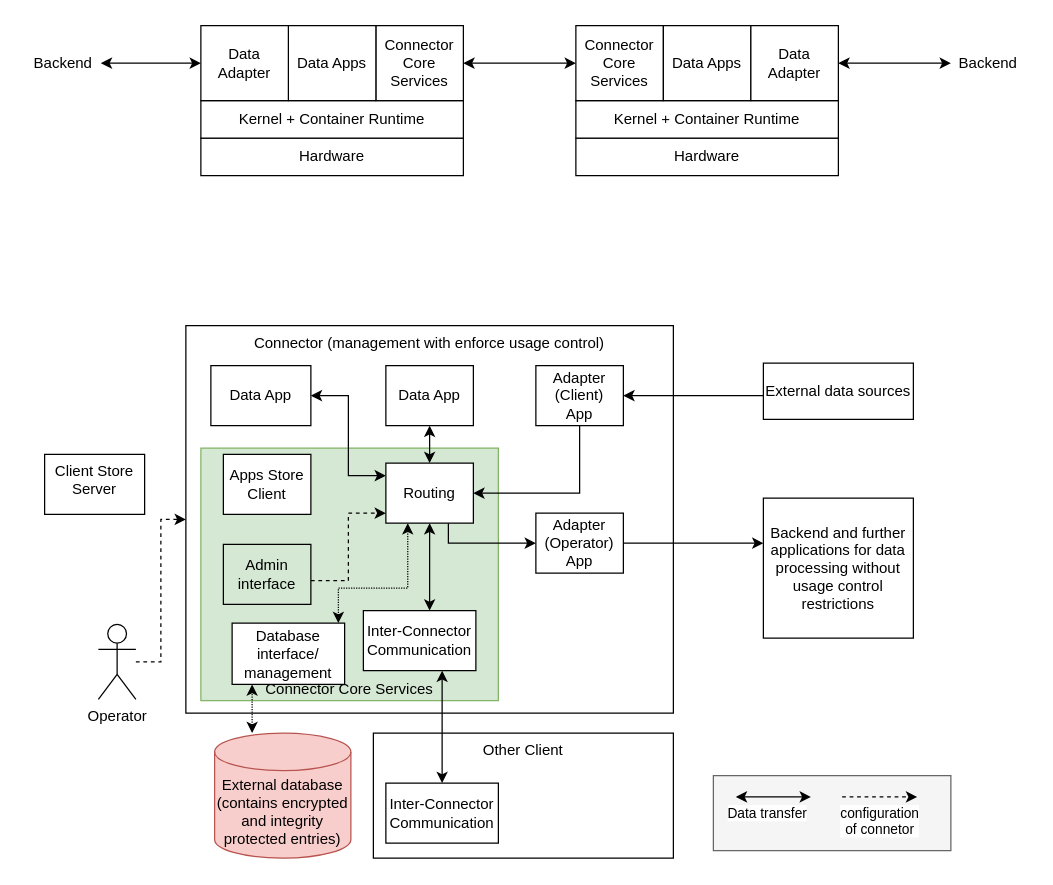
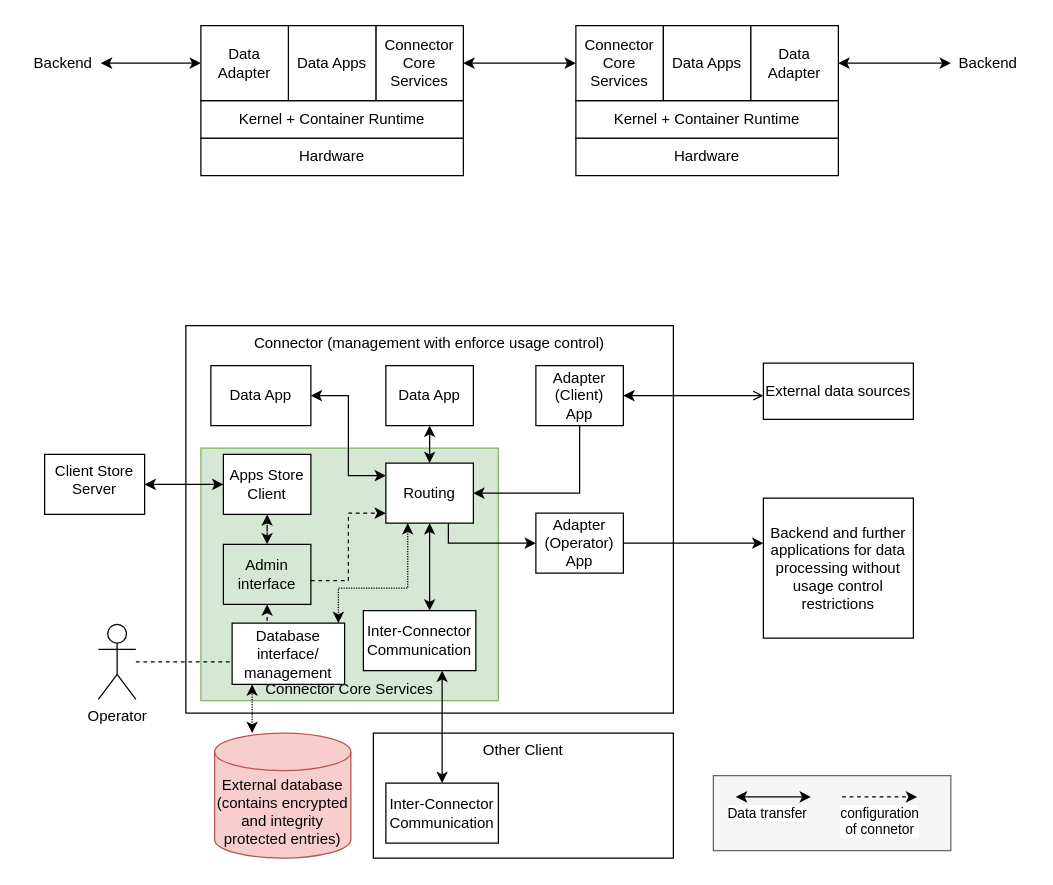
edge "External data sources" -> "Adapter (Client) App": arrowhead none -> open
edge "Client Store Server" -- "Apps Store Client": added
edge "Apps Store Client" -- "Admin interface": added
edge "Operator" -> "Connector (management with enforce usage control)": now "Operator" -> "Admin interface"
